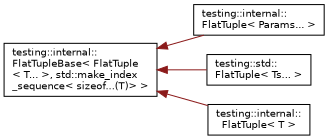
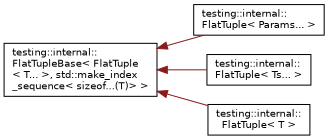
node "testing::std:: FlatTuple< Ts... >": label "testing::std:: FlatTuple< Ts... >" -> "testing::internal:: FlatTuple< Ts... >"
